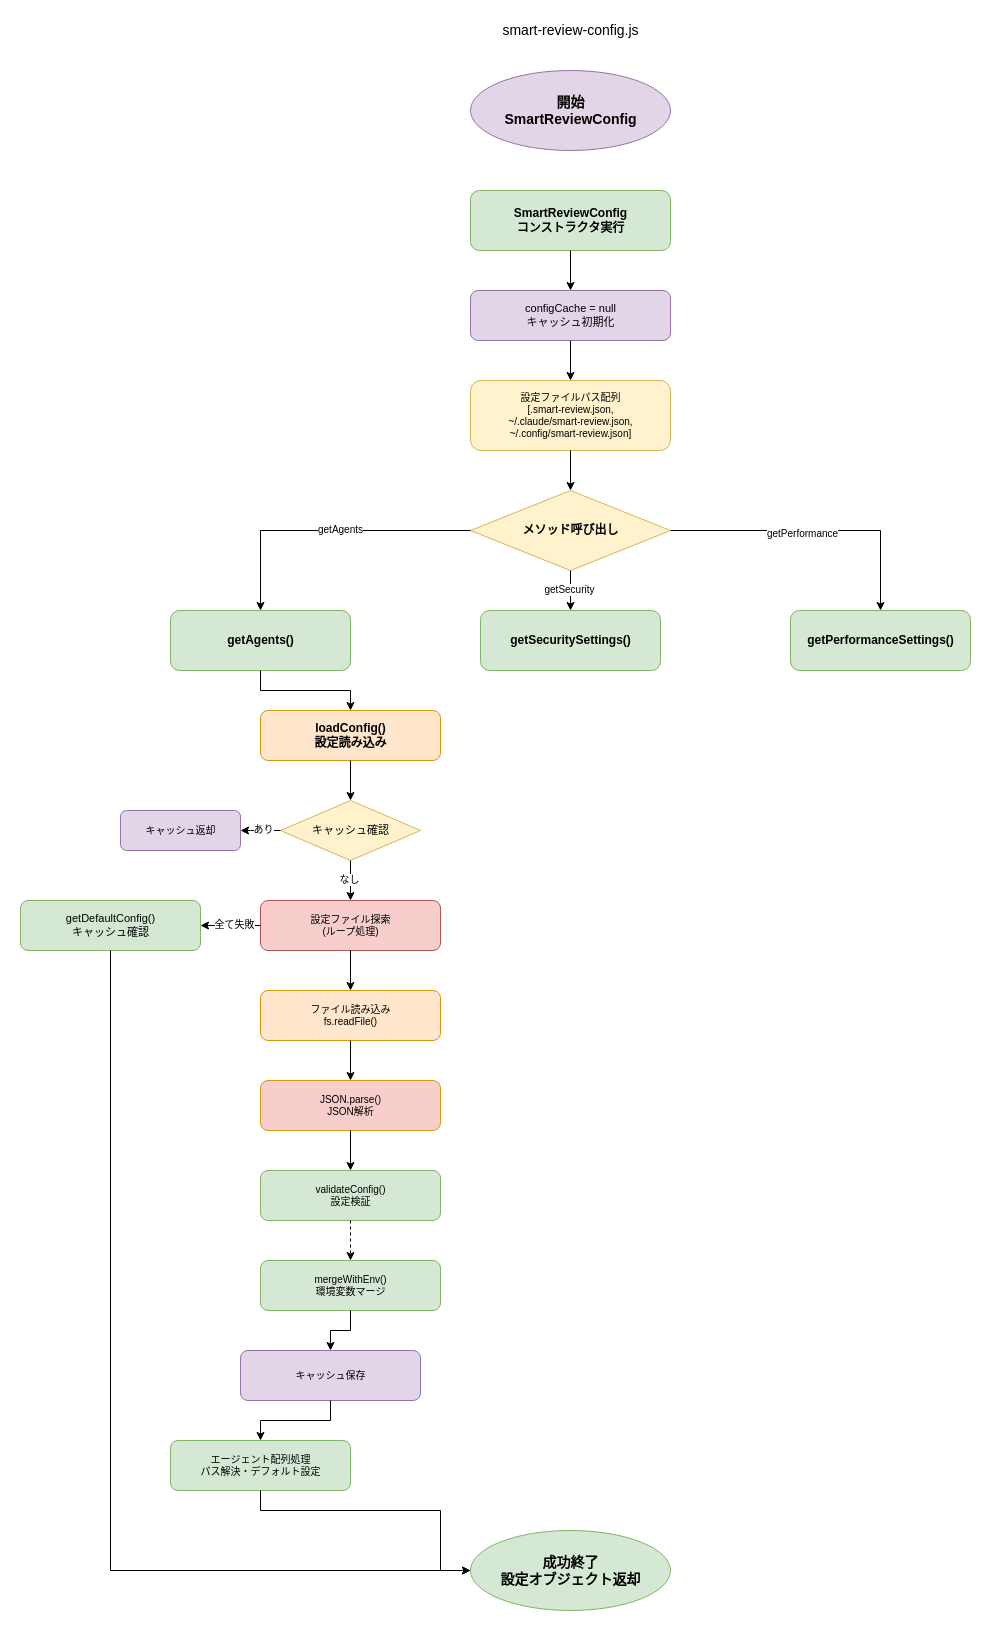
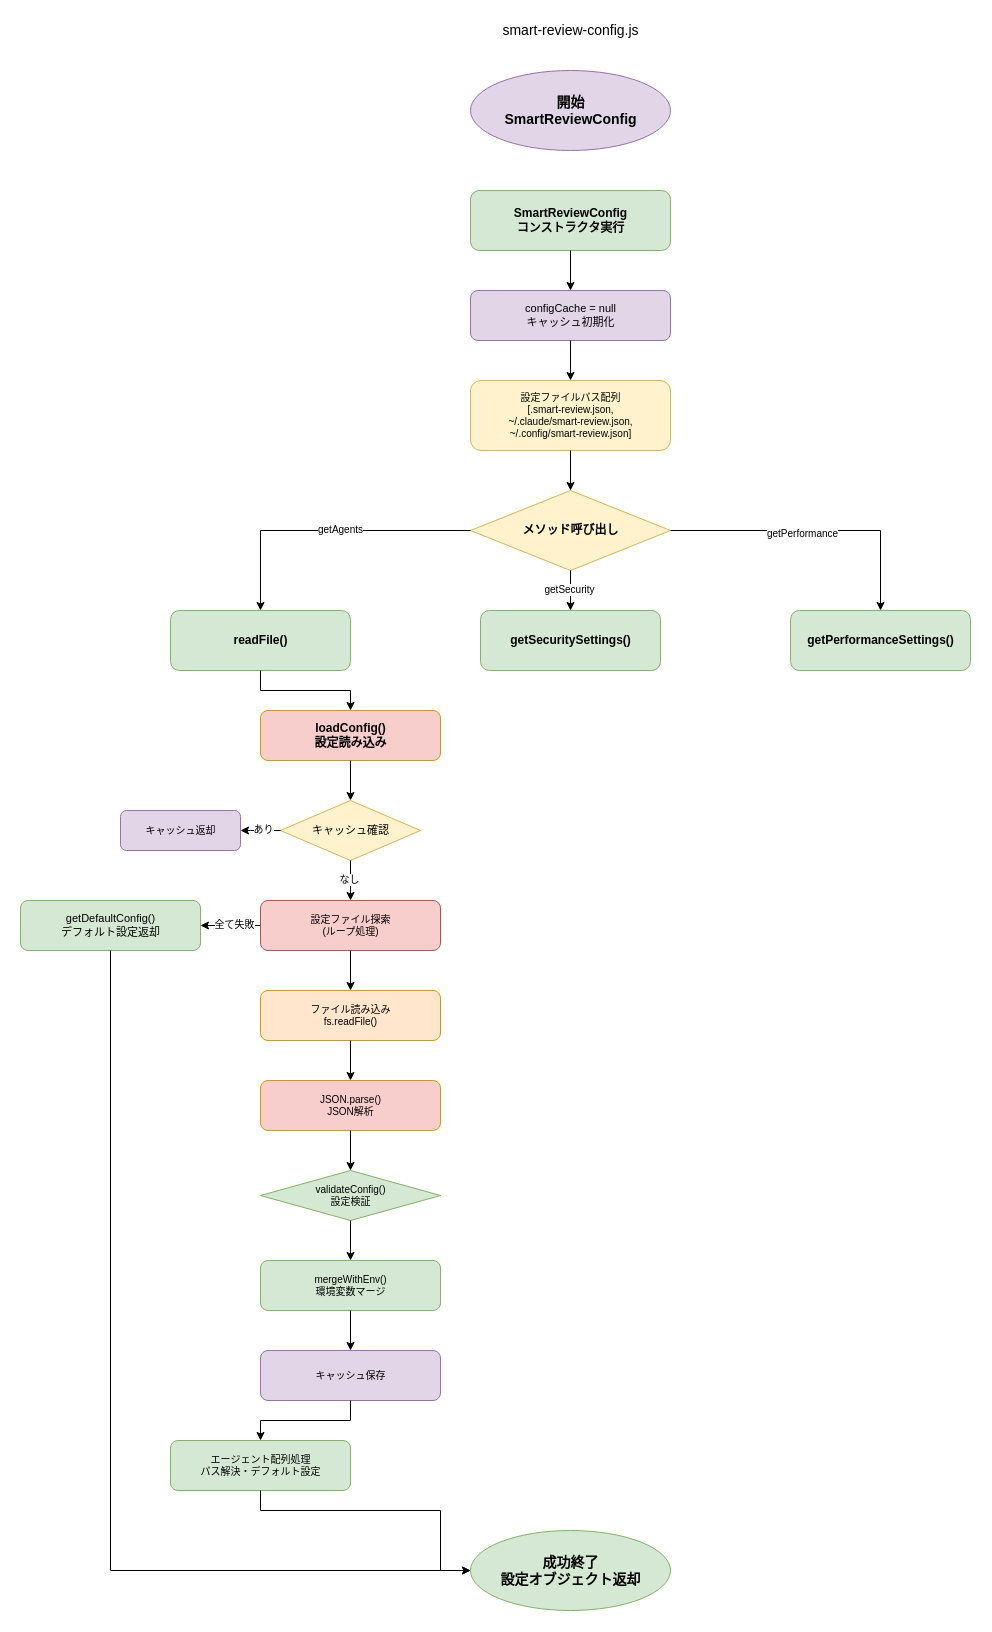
node "getAgents()": label "getAgents()" -> "readFile()"
node "loadConfig() 設定読み込み": fillcolor #ffe6cc -> #f8cecc
node "getDefaultConfig() キャッシュ確認": label "getDefaultConfig() キャッシュ確認" -> "getDefaultConfig() デフォルト設定返却"
node "validateConfig() 設定検証": shape rounded rectangle -> diamond
edge "validateConfig() 設定検証" -> "mergeWithEnv() 環境変数マージ": style dashed -> solid
node "キャッシュ保存": moved (331, 1376) -> (351, 1376)
